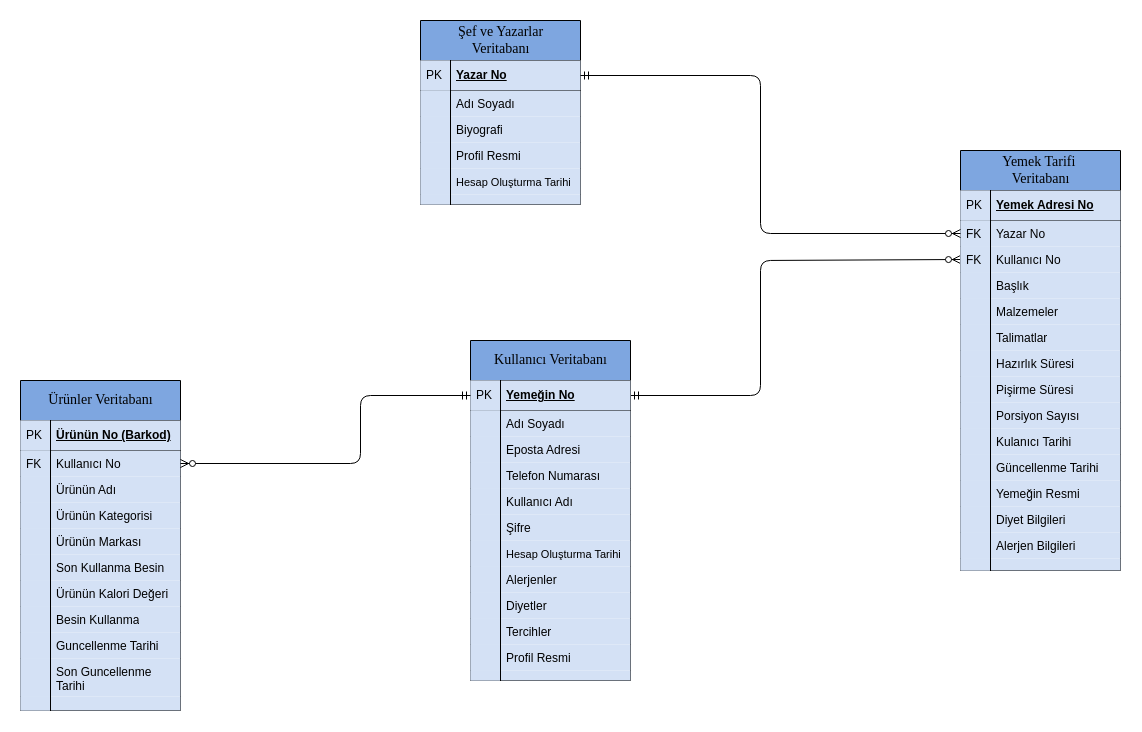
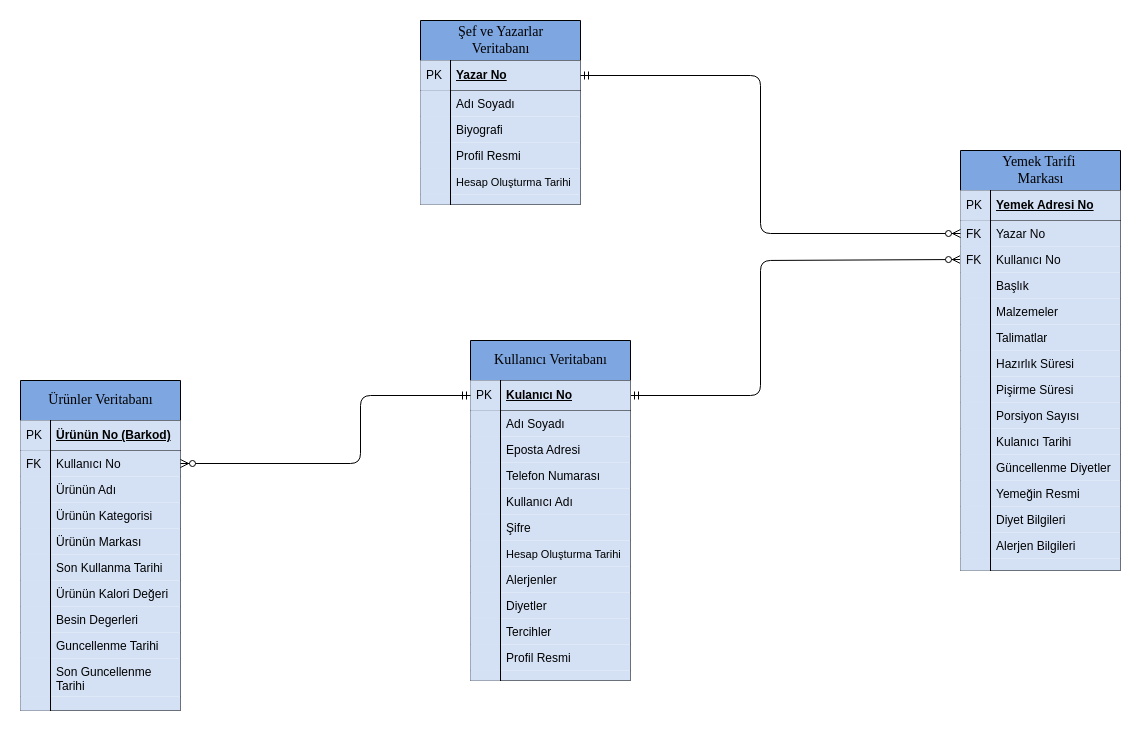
node "Yemek Tarifi Veritabanı": label "Yemek Tarifi Veritabanı" -> "Yemek Tarifi Markası"
node "Yemeğin No": label "Yemeğin No" -> "Kulanıcı No"
node "Güncellenme Tarihi": label "Güncellenme Tarihi" -> "Güncellenme Diyetler"
node "Son Kullanma Besin": label "Son Kullanma Besin" -> "Son Kullanma Tarihi"
node "Besin Kullanma": label "Besin Kullanma" -> "Besin Degerleri"
